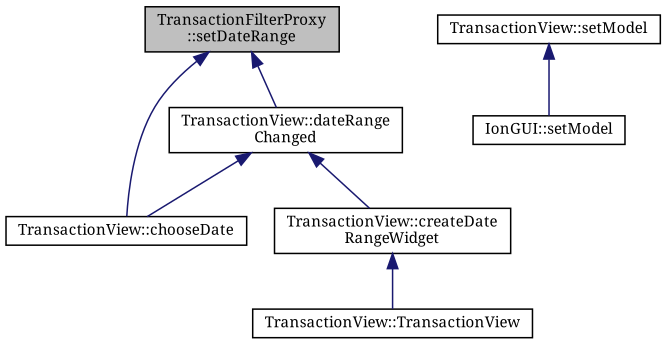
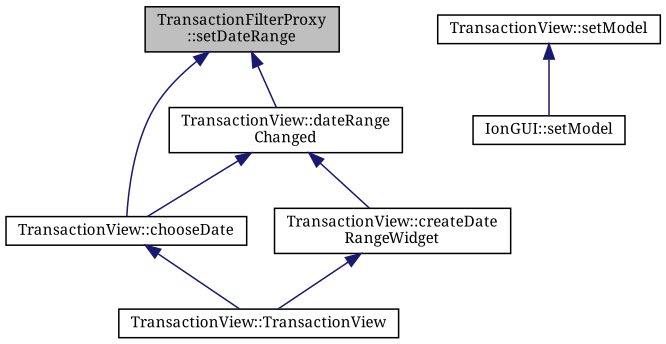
edge "TransactionView::TransactionView" -> "TransactionView::chooseDate": added
